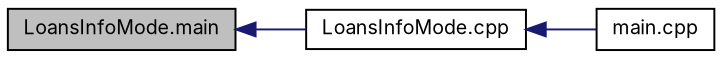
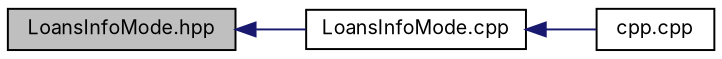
node "LoansInfoMode.main": label "LoansInfoMode.main" -> "LoansInfoMode.hpp"
node "main.cpp": label "main.cpp" -> "cpp.cpp"
